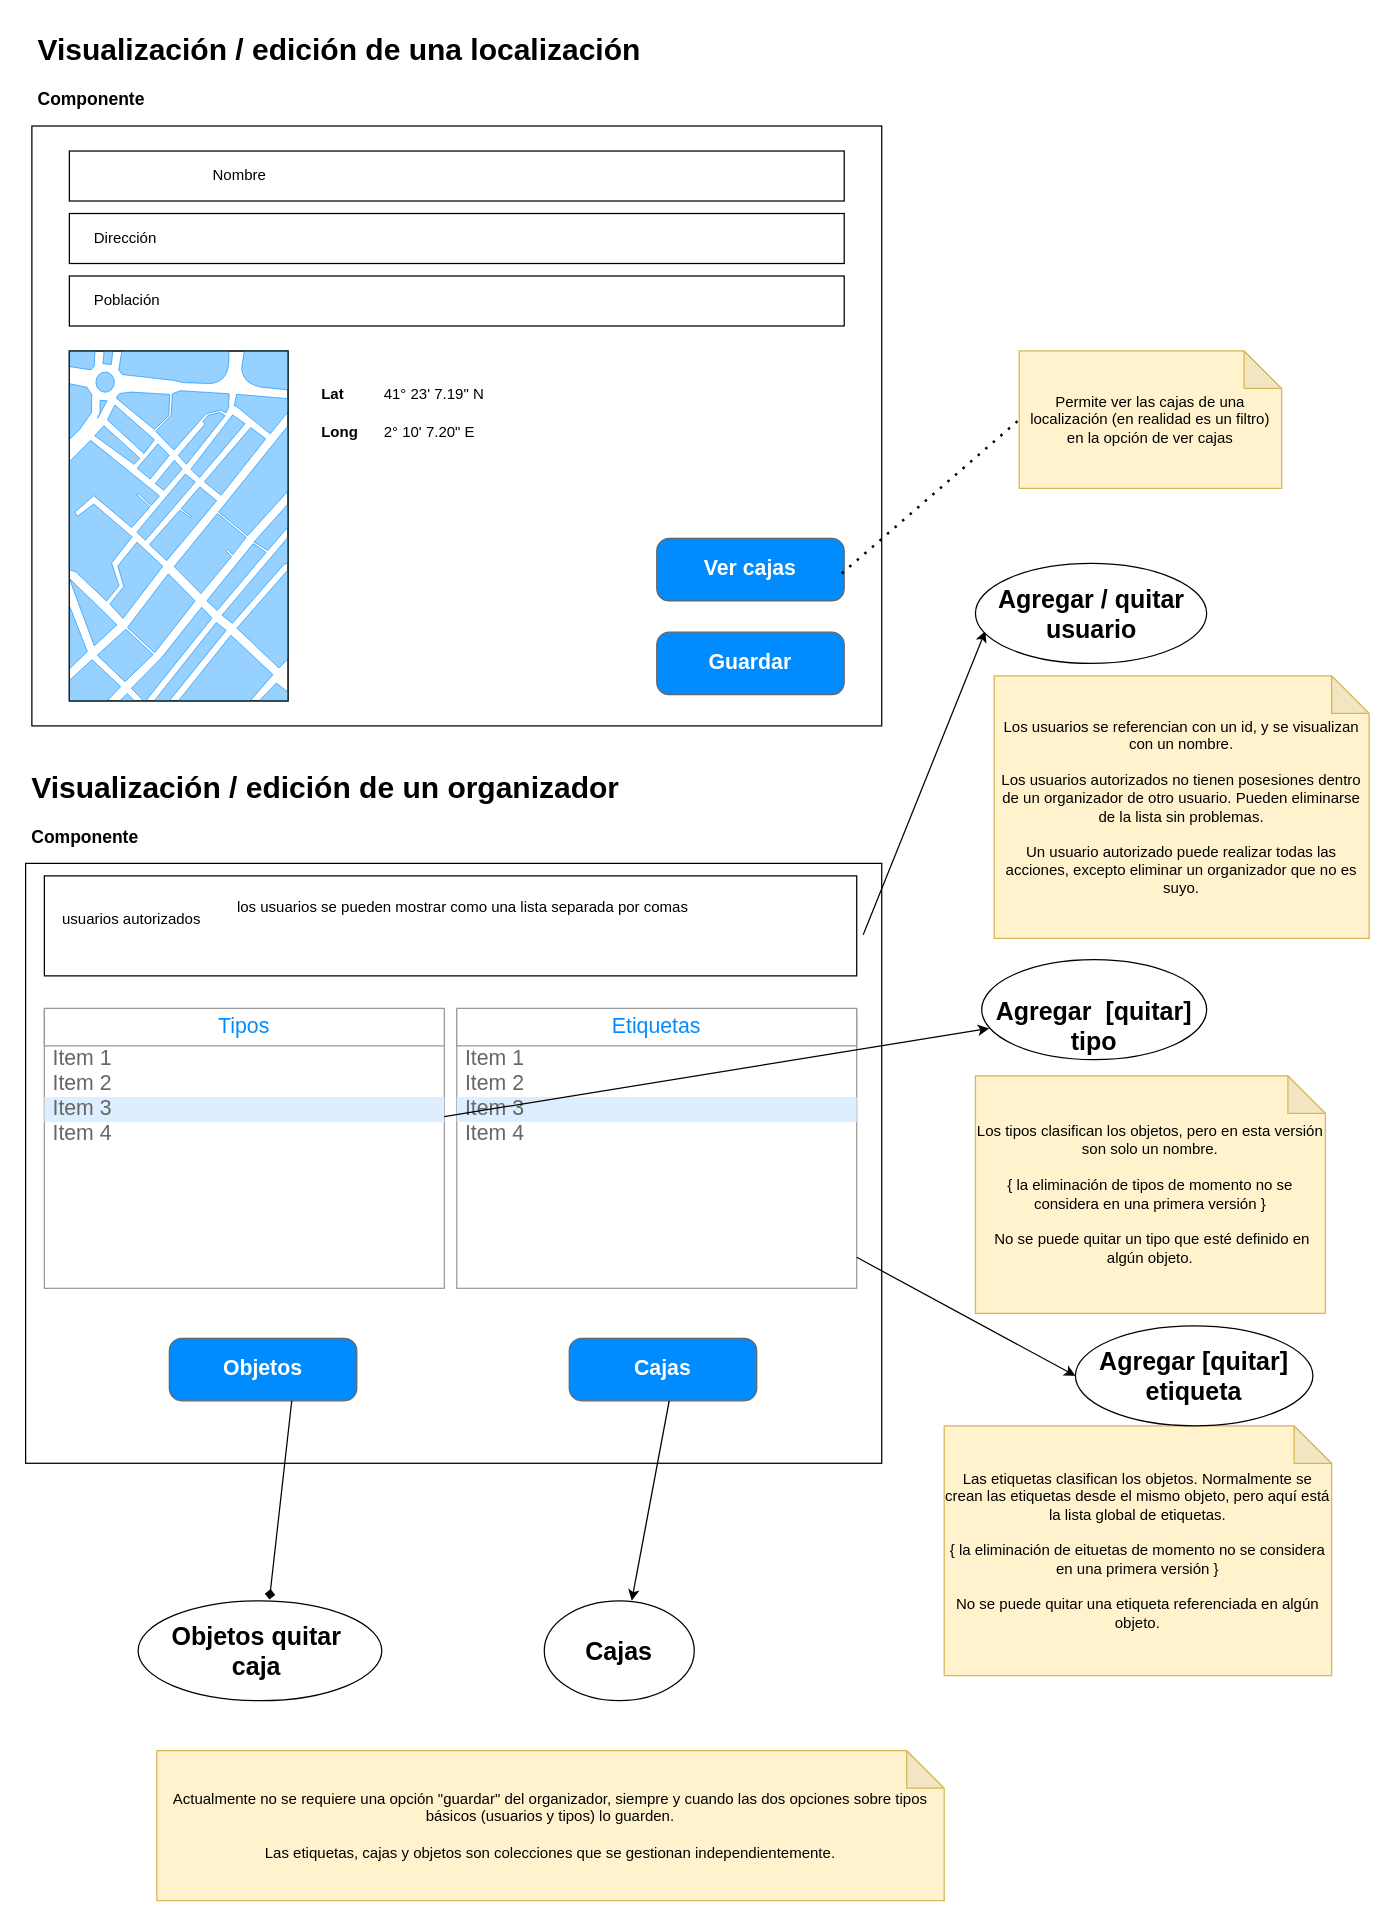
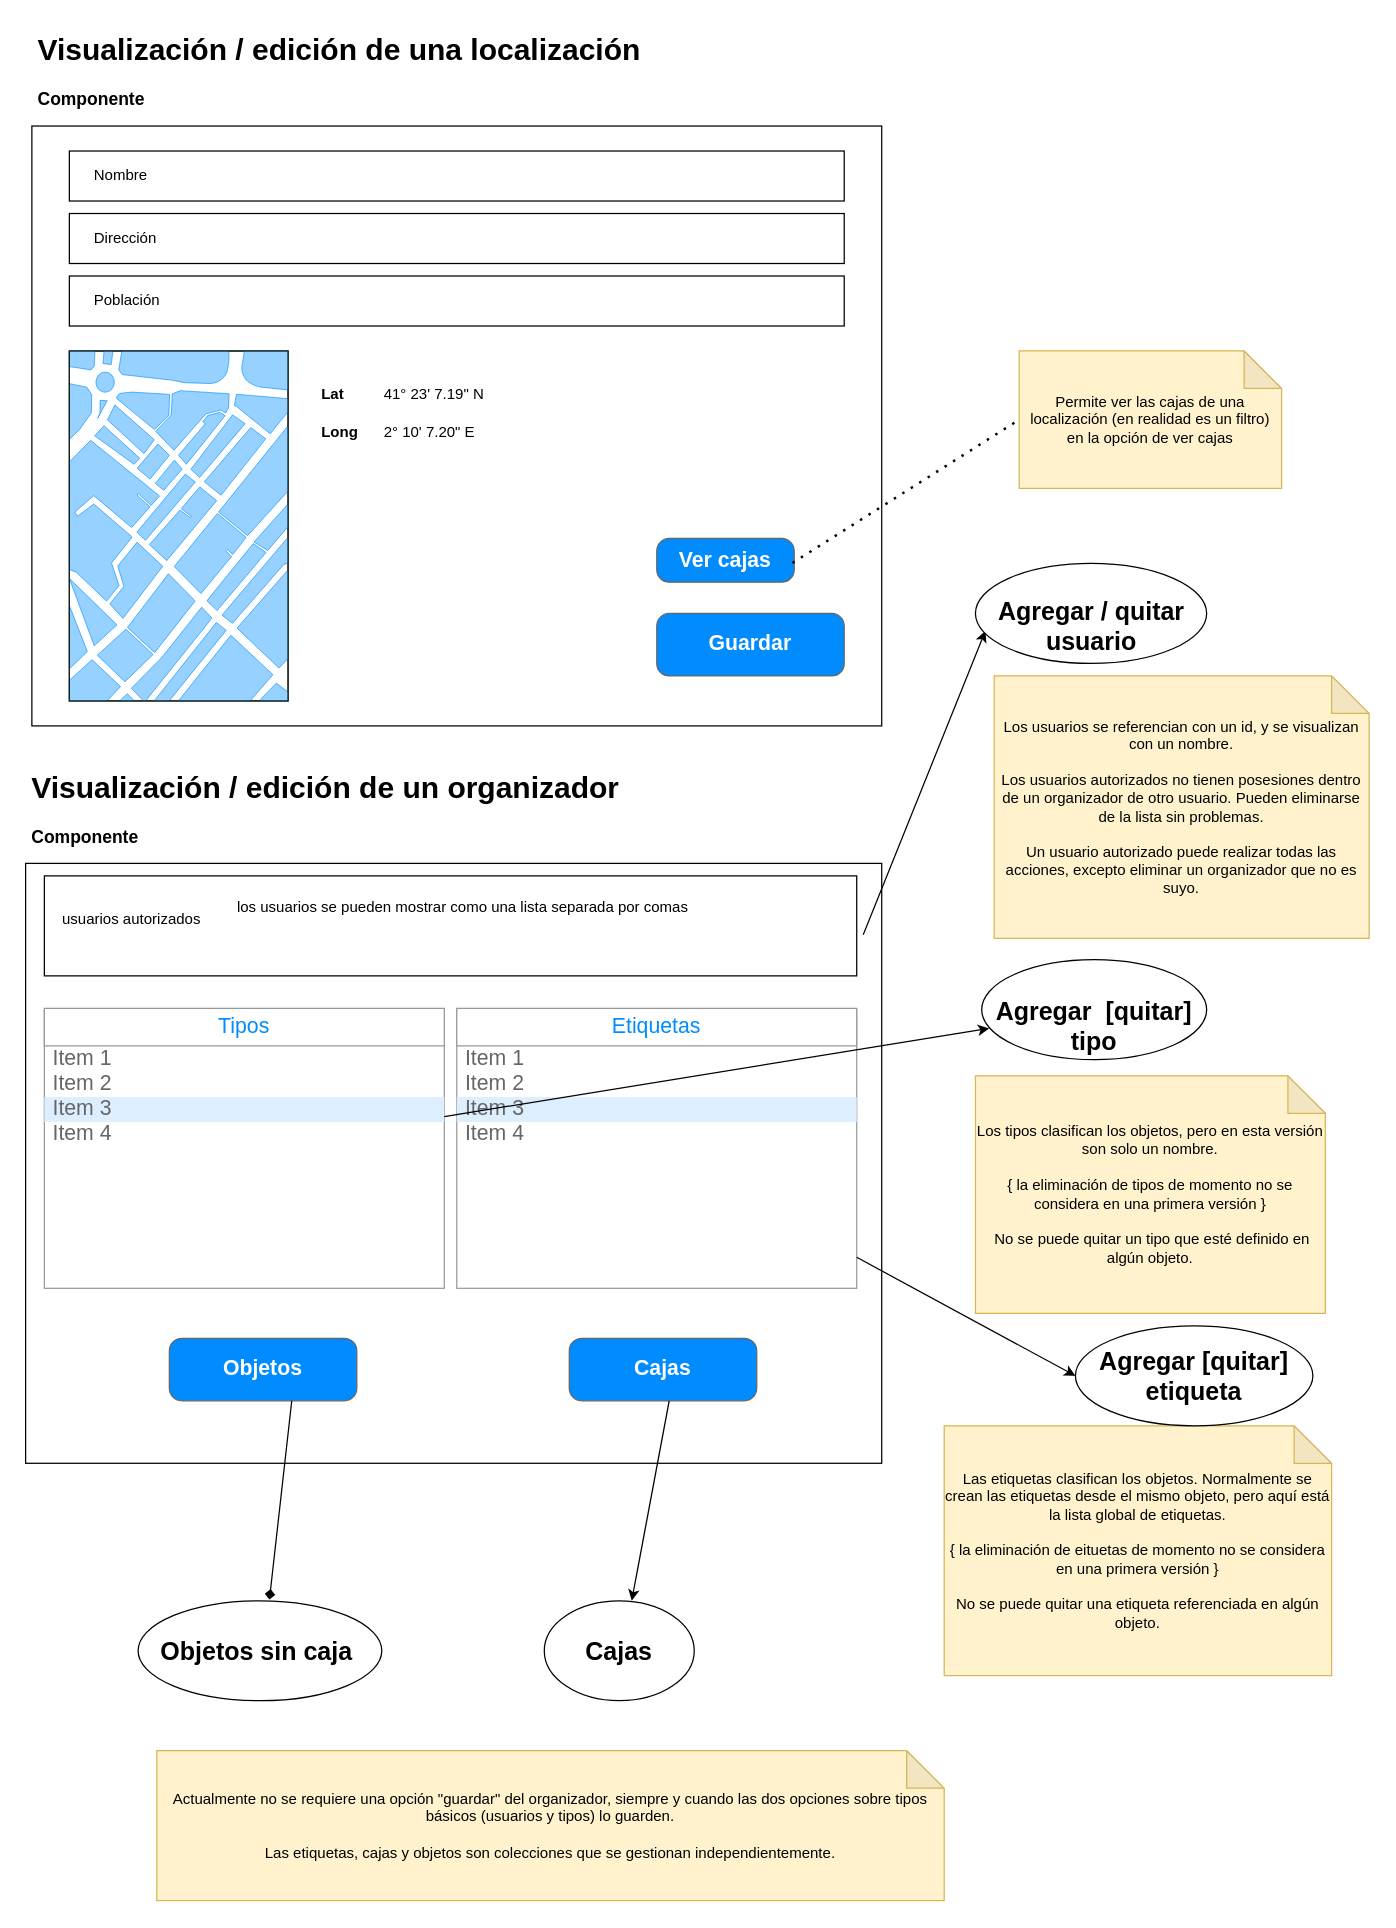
node "Nombre": moved (382, 176) -> (263, 176)
node "Ver cajas": size 188x63 -> 138x44
node "Agregar / quitar usuario": moved (1091, 613) -> (1091, 626)
node "Guardar": moved (751, 663) -> (751, 644)
node "Objetos quitar caja": label "Objetos quitar caja" -> "Objetos sin caja"
